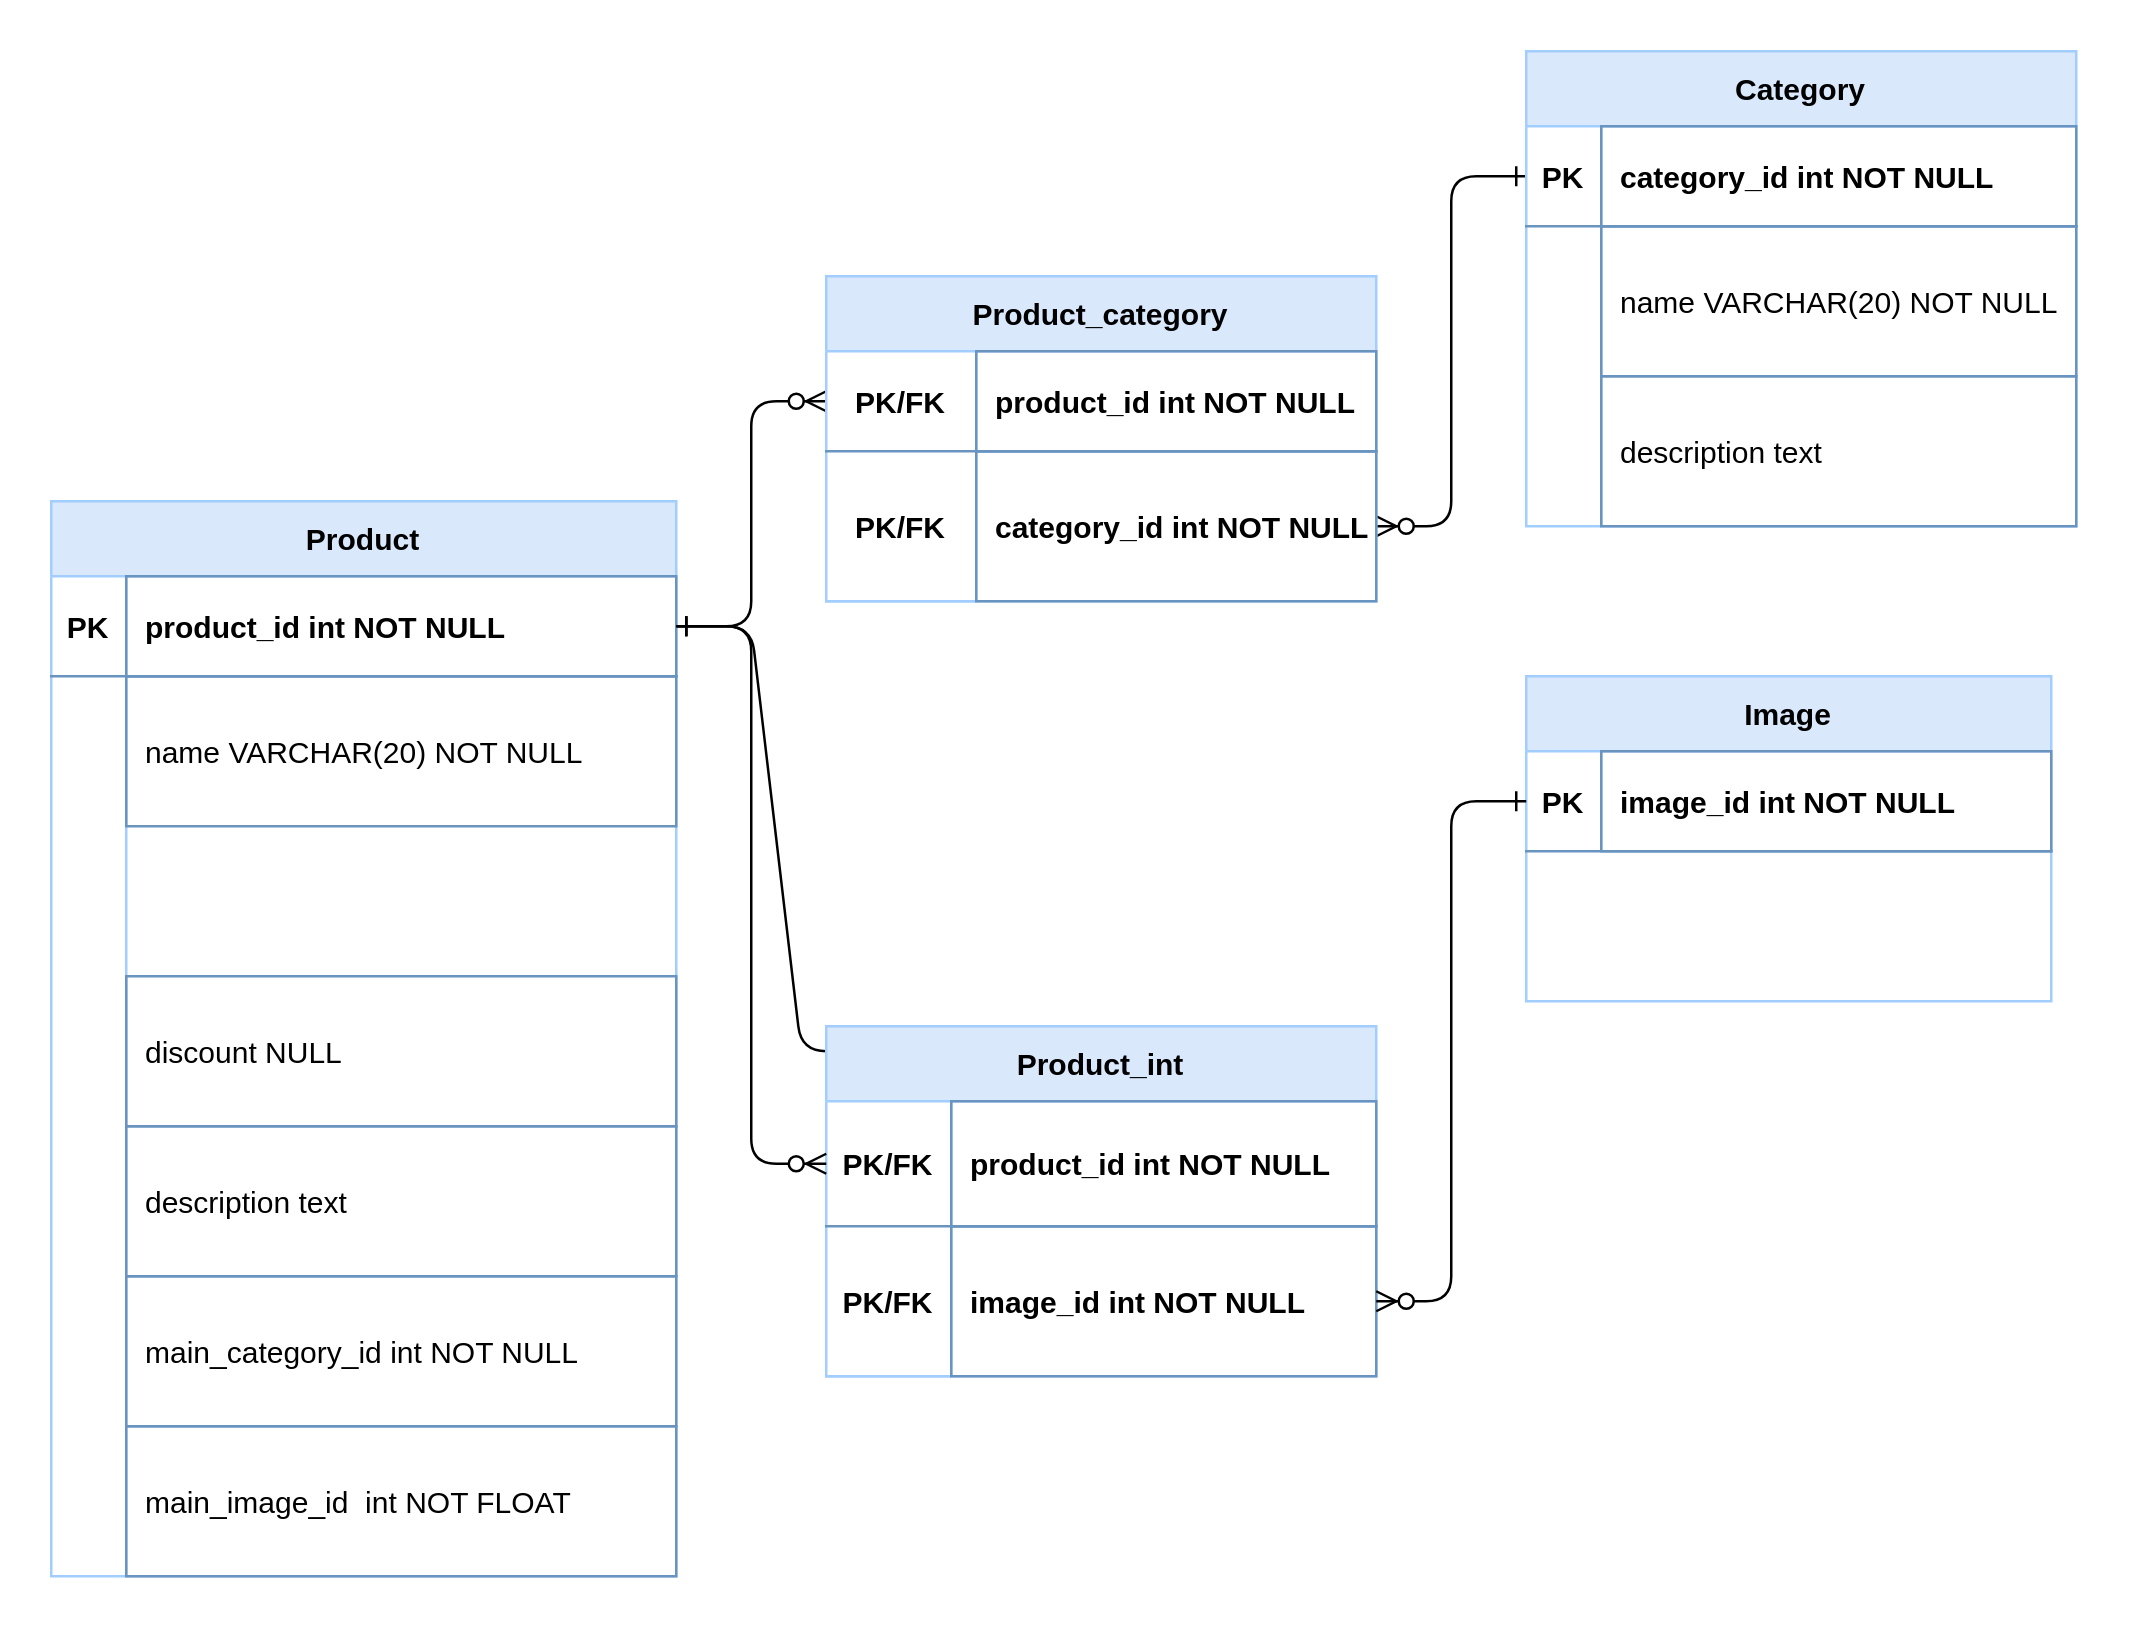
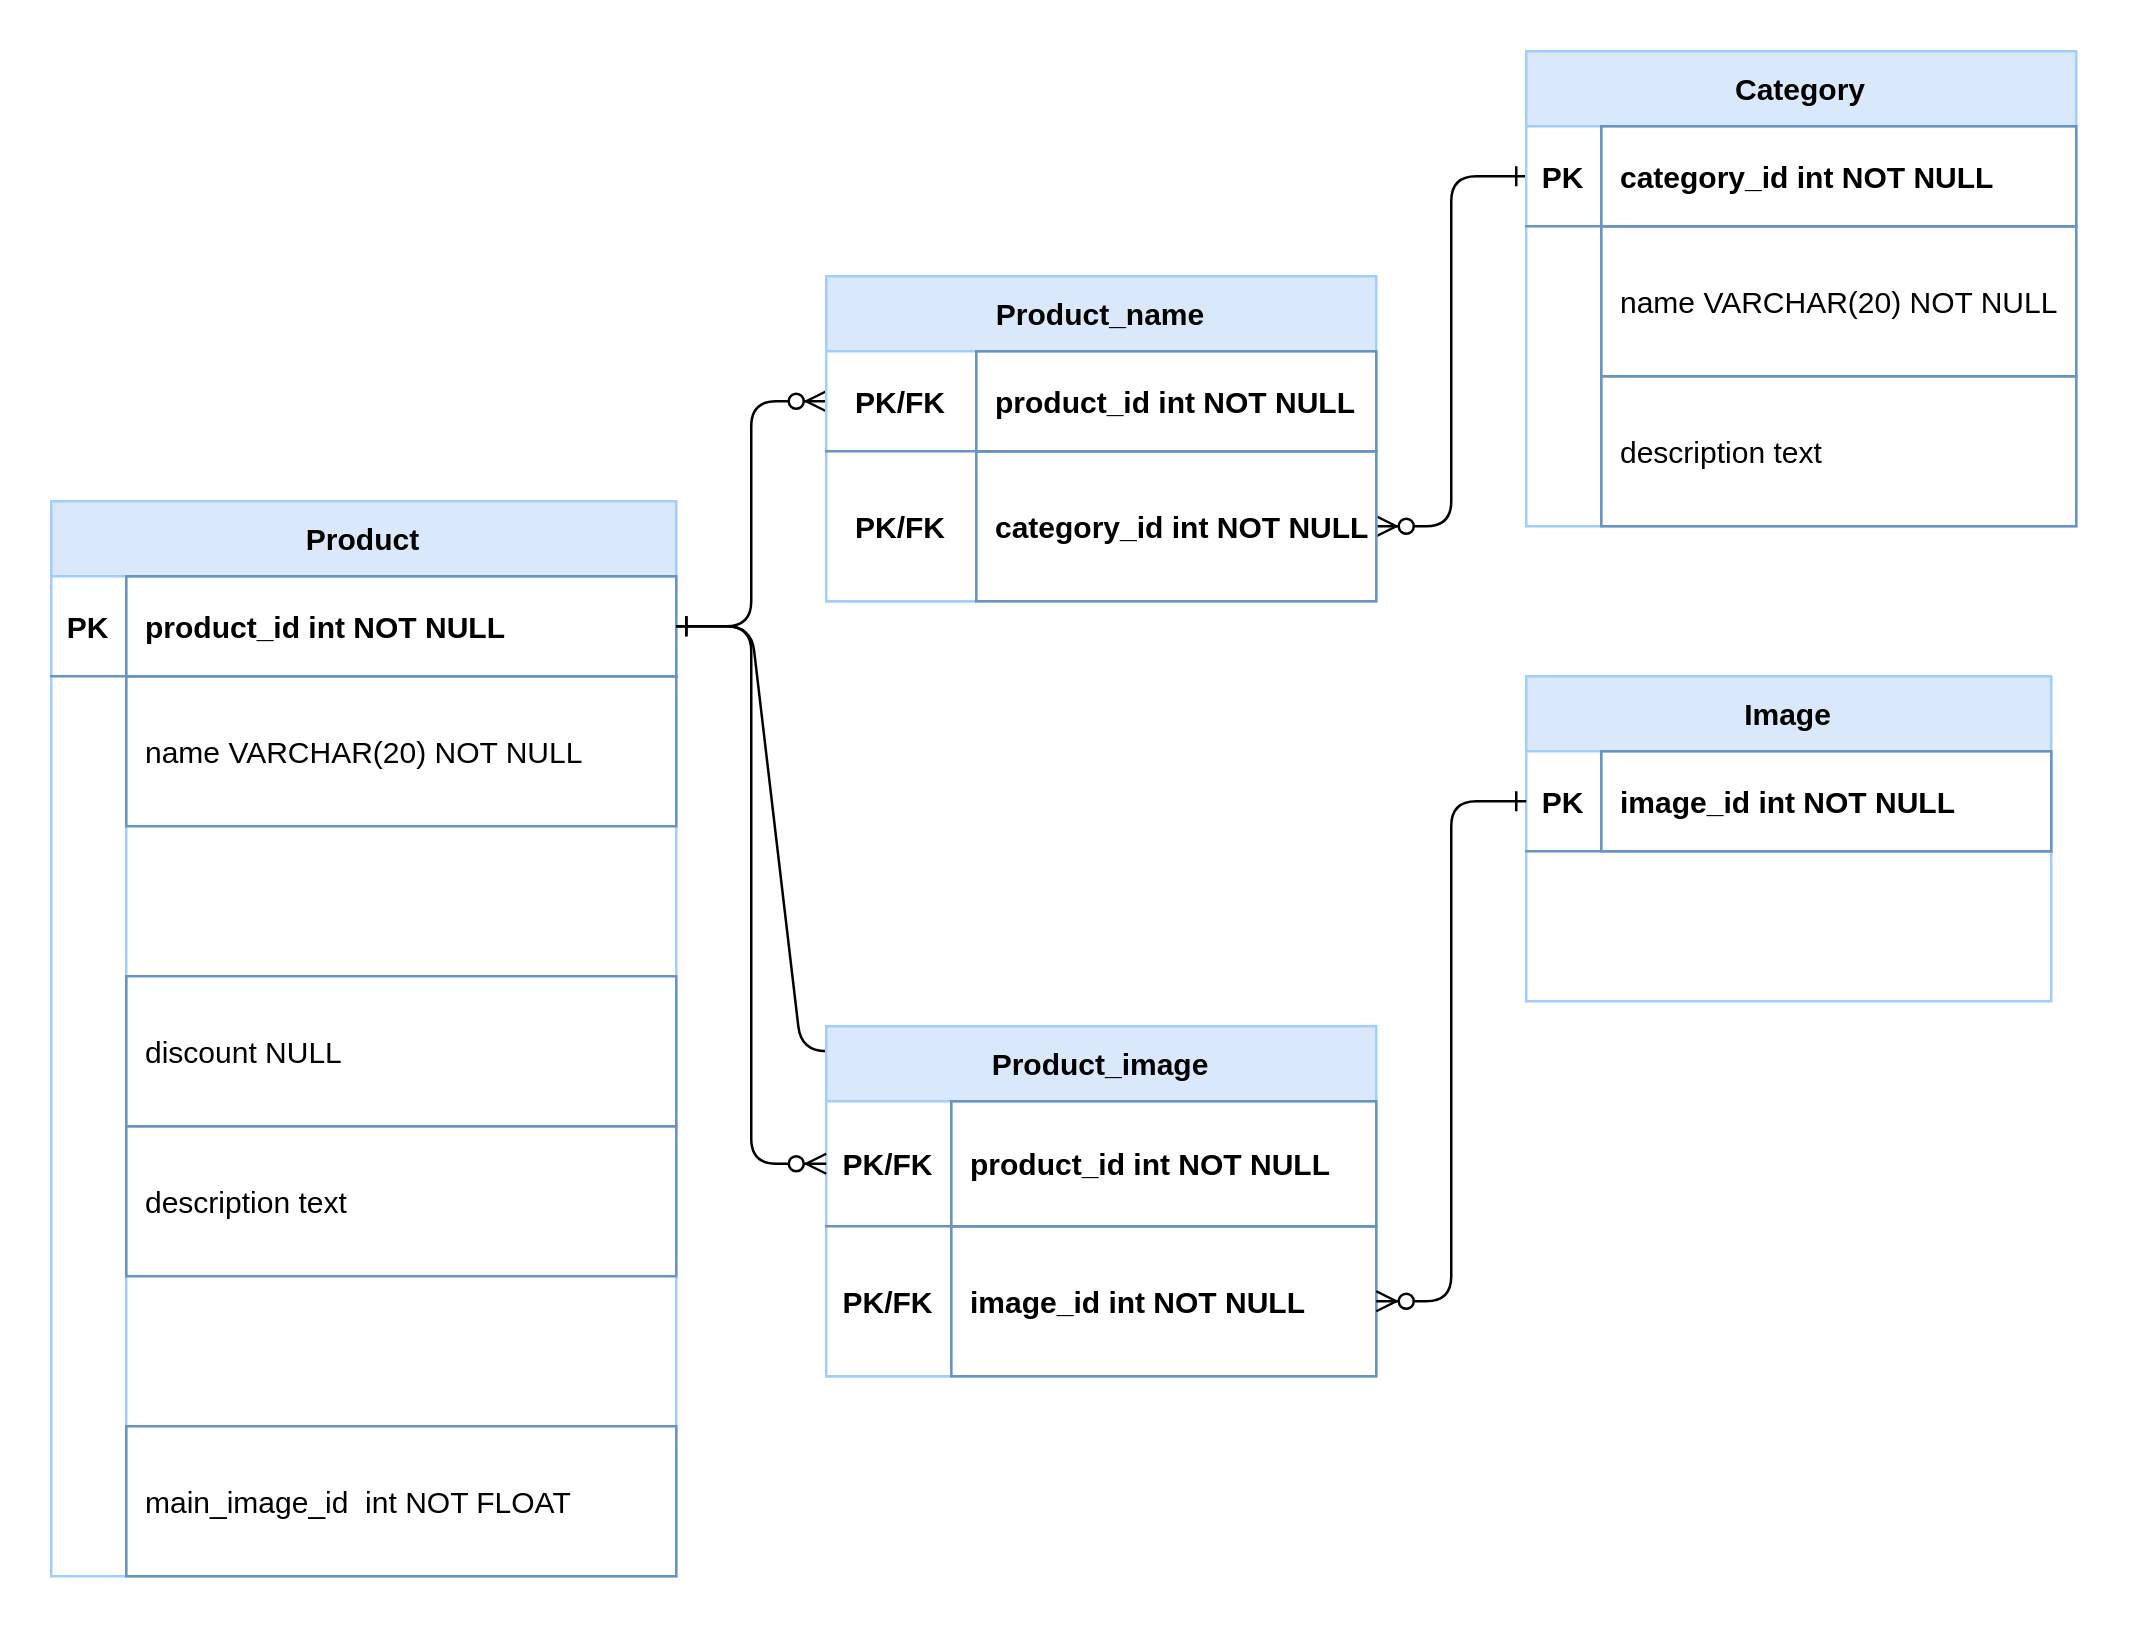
node "Product_category": label "Product_category" -> "Product_name"
node "Product_int": label "Product_int" -> "Product_image"
node "main_category_id int NOT NULL": removed
